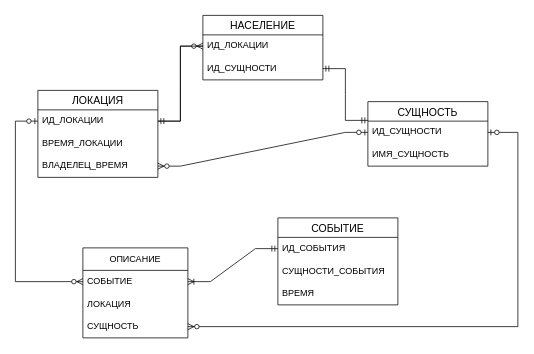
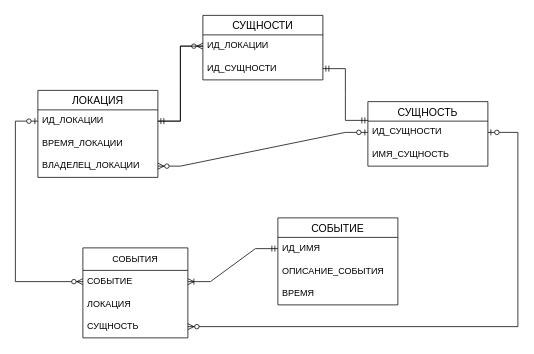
node "НАСЕЛЕНИЕ": label "НАСЕЛЕНИЕ" -> "СУЩНОСТИ"
node "ВЛАДЕЛЕЦ_ВРЕМЯ": label "ВЛАДЕЛЕЦ_ВРЕМЯ" -> "ВЛАДЕЛЕЦ_ЛОКАЦИИ"
node "ИД_СОБЫТИЯ": label "ИД_СОБЫТИЯ" -> "ИД_ИМЯ"
node "ОПИСАНИЕ": label "ОПИСАНИЕ" -> "СОБЫТИЯ"
node "СУЩНОСТИ_СОБЫТИЯ": label "СУЩНОСТИ_СОБЫТИЯ" -> "ОПИСАНИЕ_СОБЫТИЯ"
